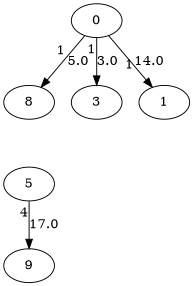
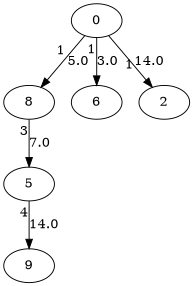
node "3": label "3" -> "6"
node "1": label "1" -> "2"
edge "8" -> "5": added, label "7.0 3"
edge "5" -> "9": label "17.0" -> "14.0"
